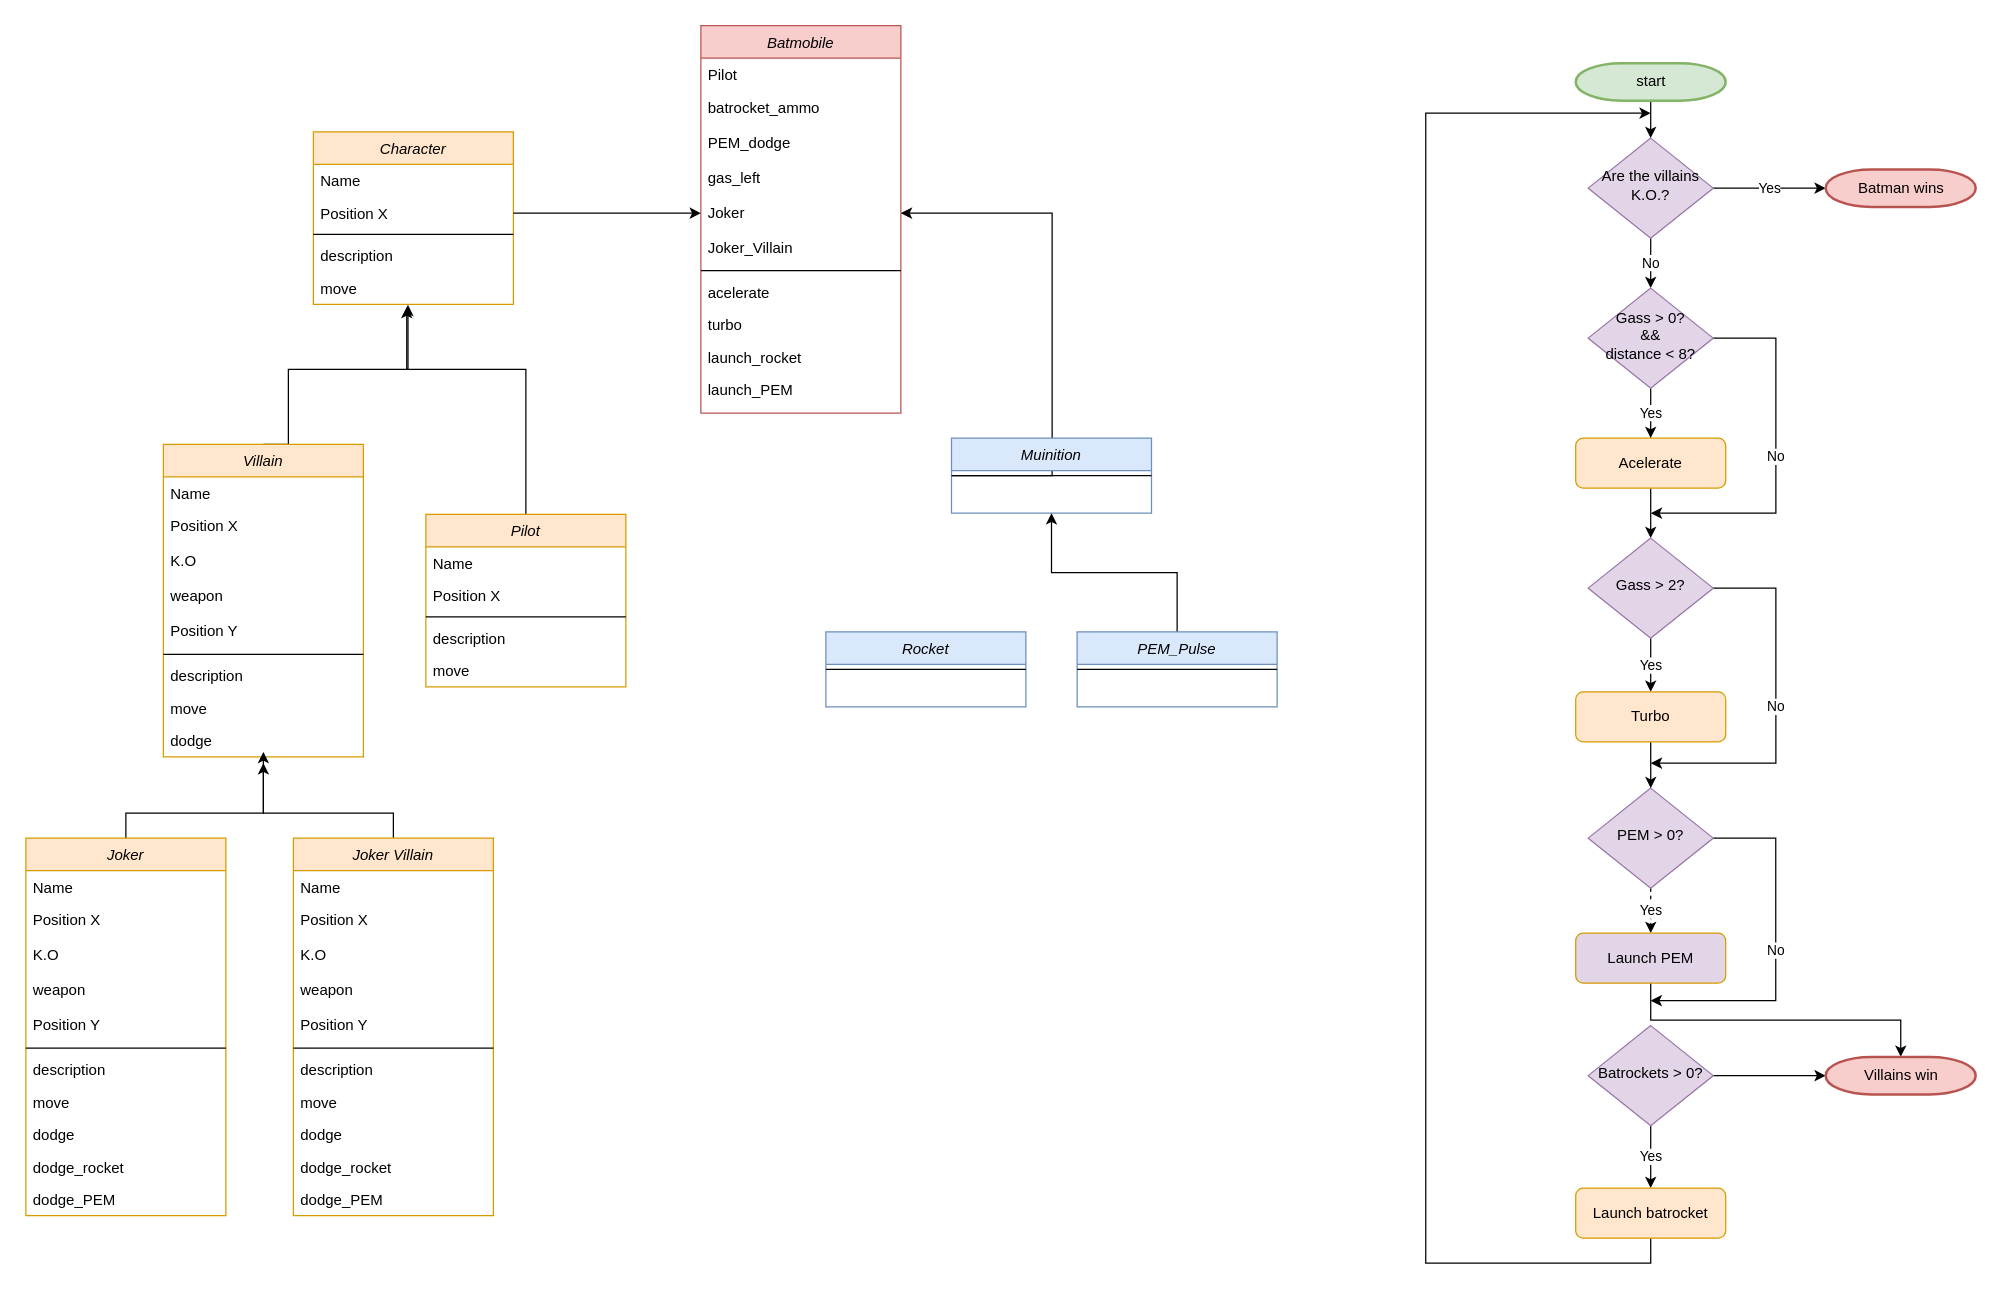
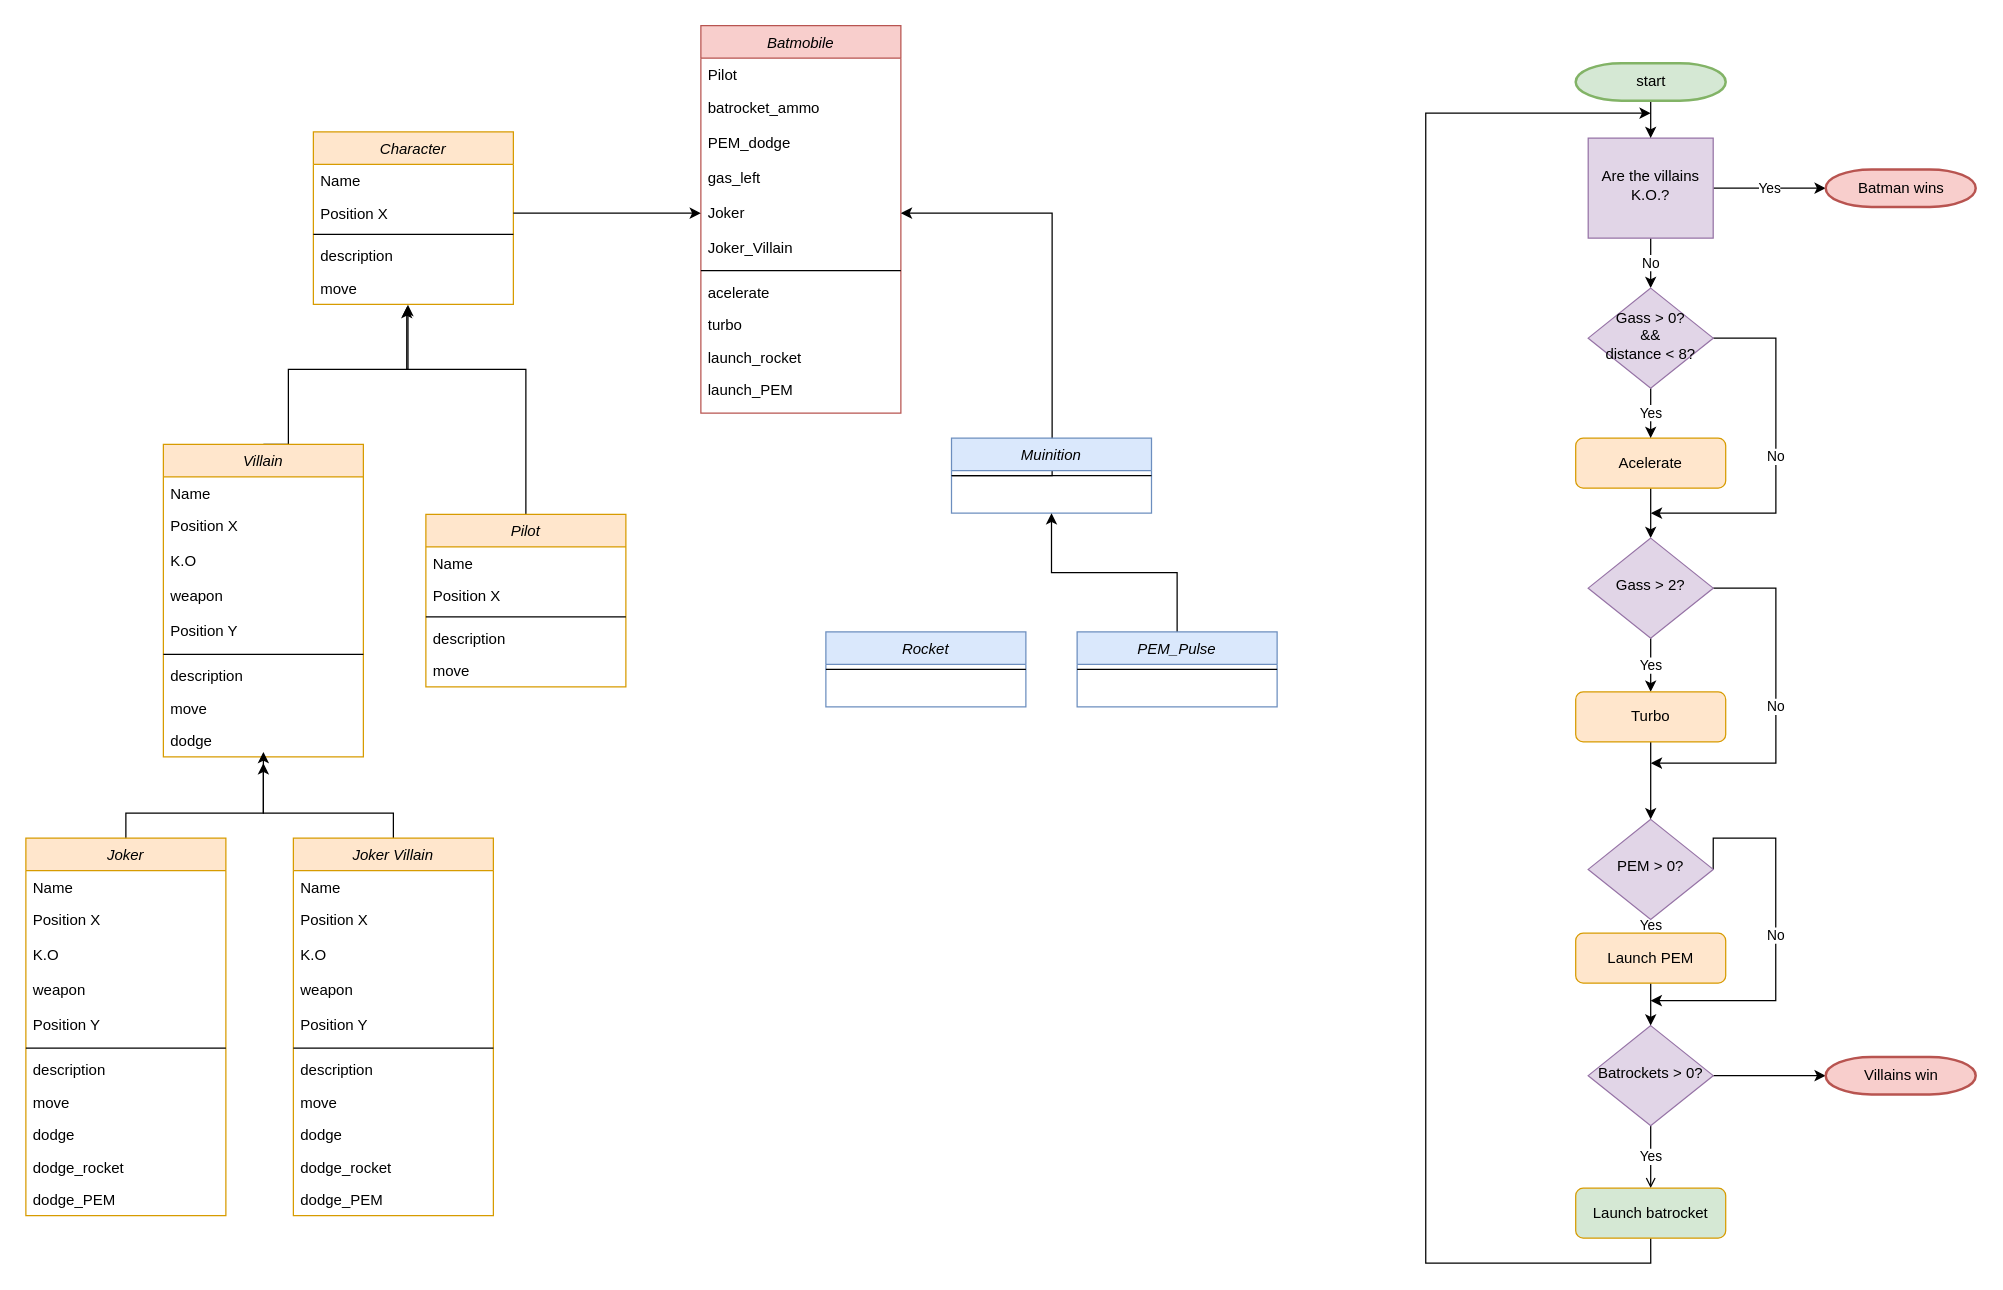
node "Are the villains K.O.?": shape diamond -> rectangle
node "PEM > 0?": moved (1650, 838) -> (1650, 869)
node "Launch PEM": fillcolor #e1d5e7 -> #ffe6cc
edge "Launch PEM" -> "Villains win": now "Launch PEM" -> "Batrockets > 0?"
edge "Batrockets > 0?" -> "Launch batrocket": arrowhead classic -> open
node "Launch batrocket": fillcolor #ffe6cc -> #d5e8d4
